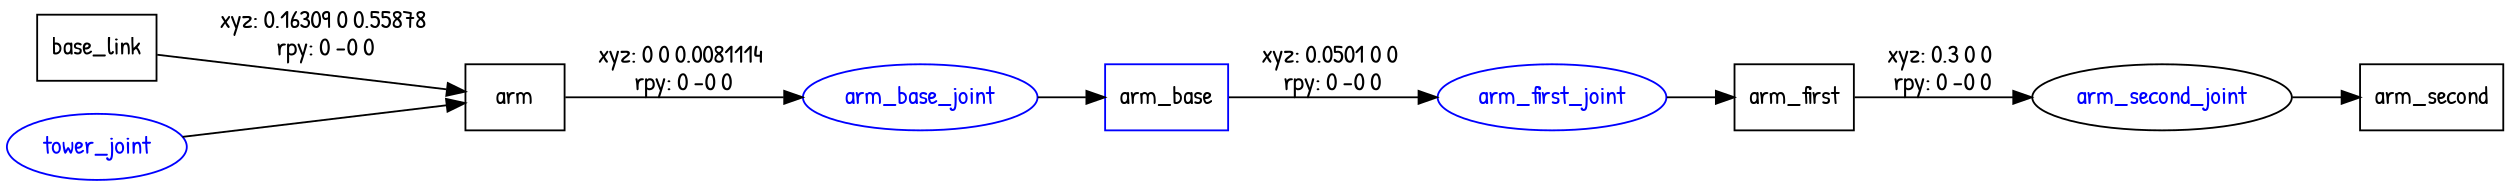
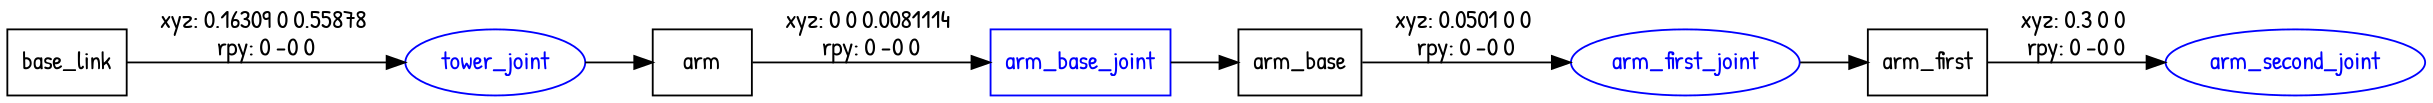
edge "base_link" -> "arm": now "base_link" -> "tower_joint"
node "arm_base_joint": shape ellipse -> box
node "arm_base": color blue -> black
node "arm_second_joint": color black -> blue
node "arm_second": removed
